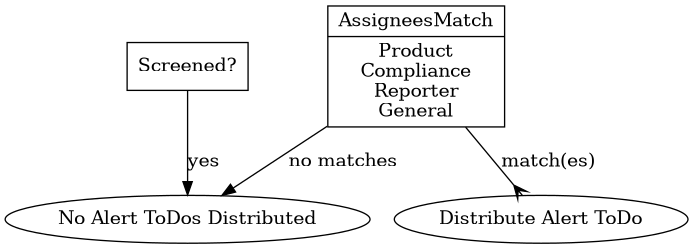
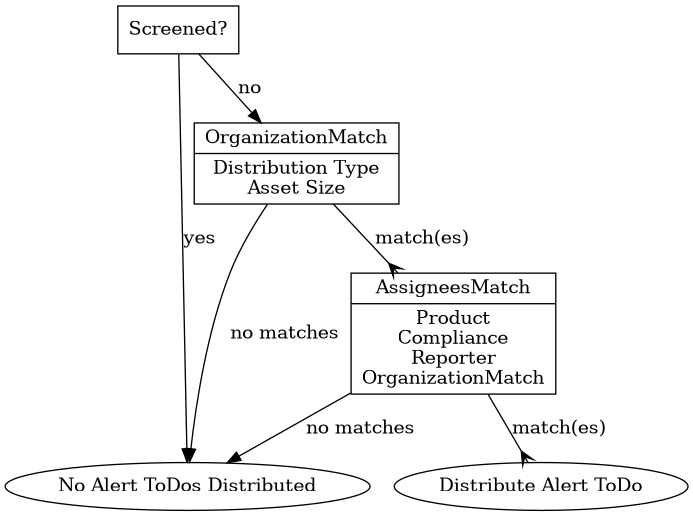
node "AssigneesMatch": text "General" -> "OrganizationMatch"
node "OrganizationMatch": added
